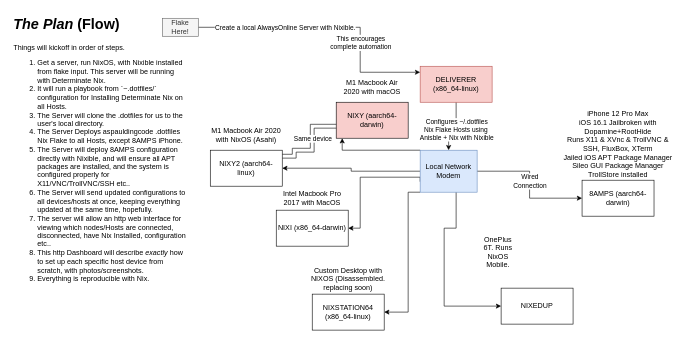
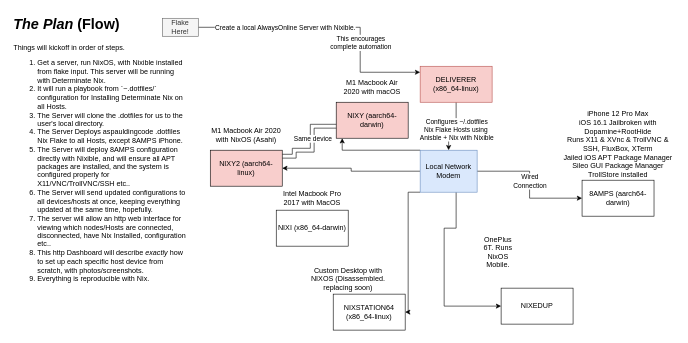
node "NIXY2 (aarch64-linux)": fillcolor #ffffff -> #f8cecc
edge "Local Network Modem" -> "NIXI (x86_64-darwin)": removed
node "NIXSTATION64 (x86_64-linux)": moved (348, 312) -> (369, 312)
